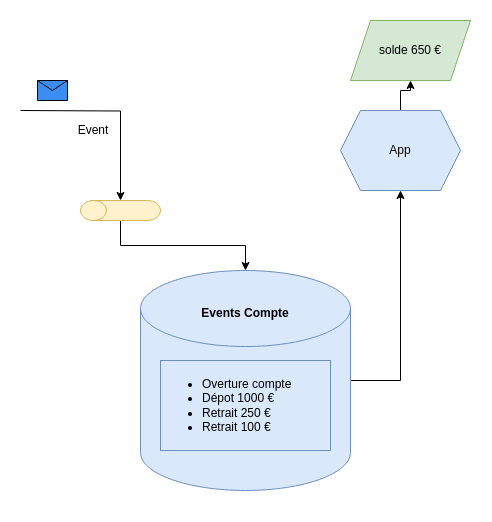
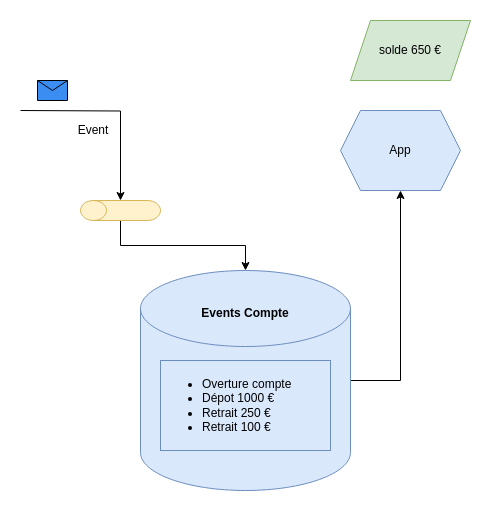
edge "App" -> "solde 650 €": removed
